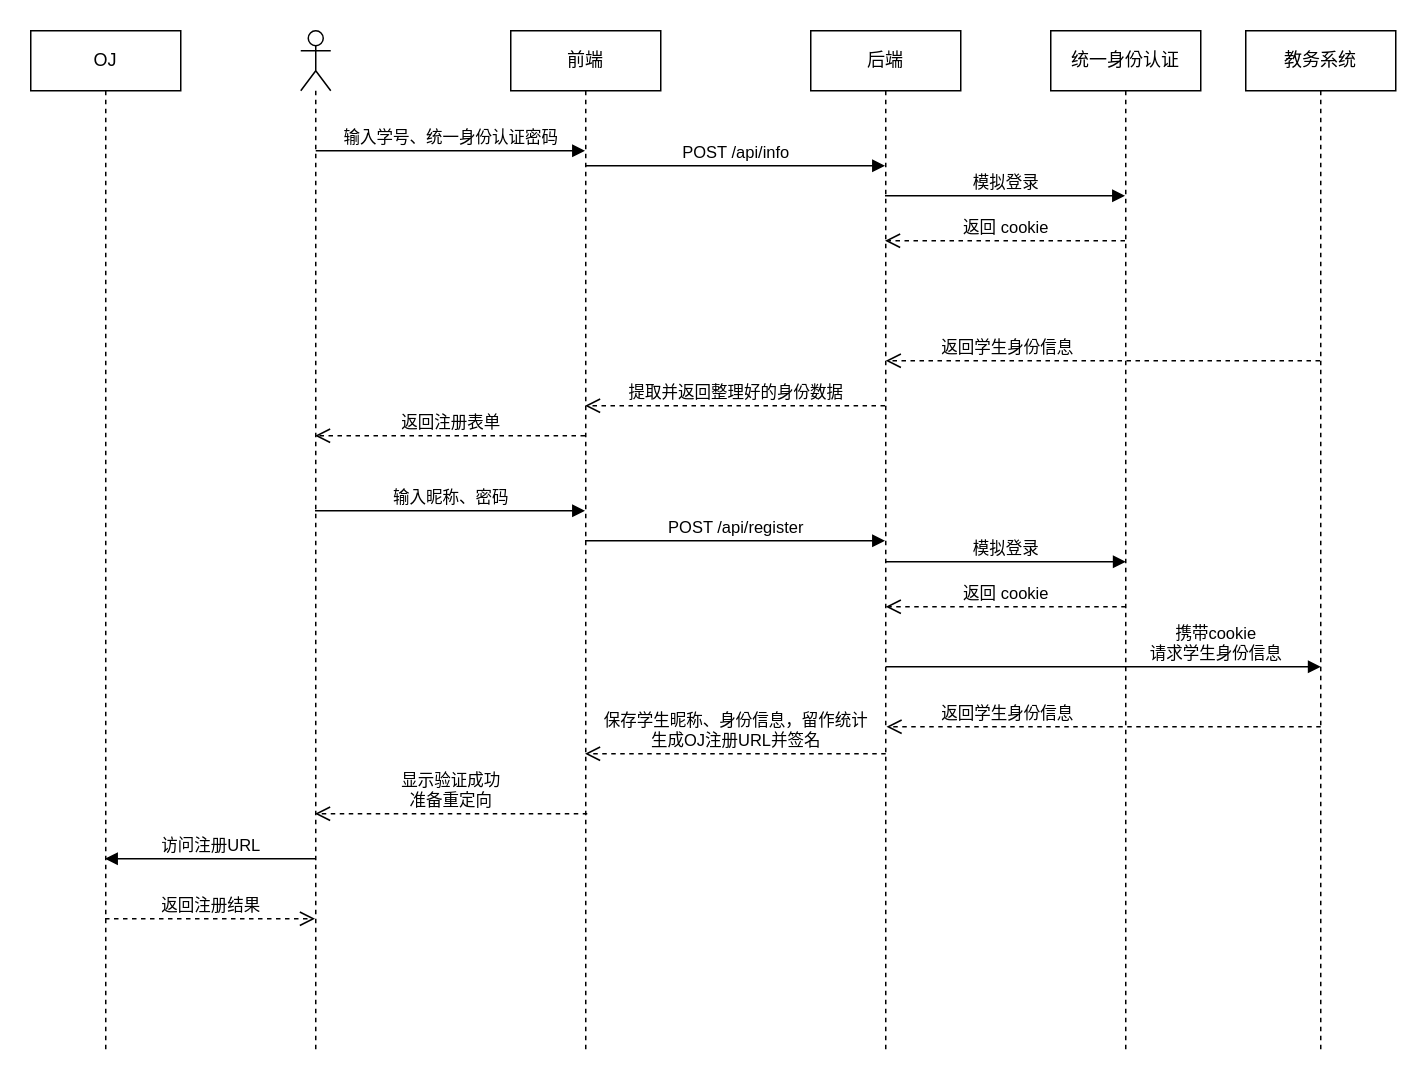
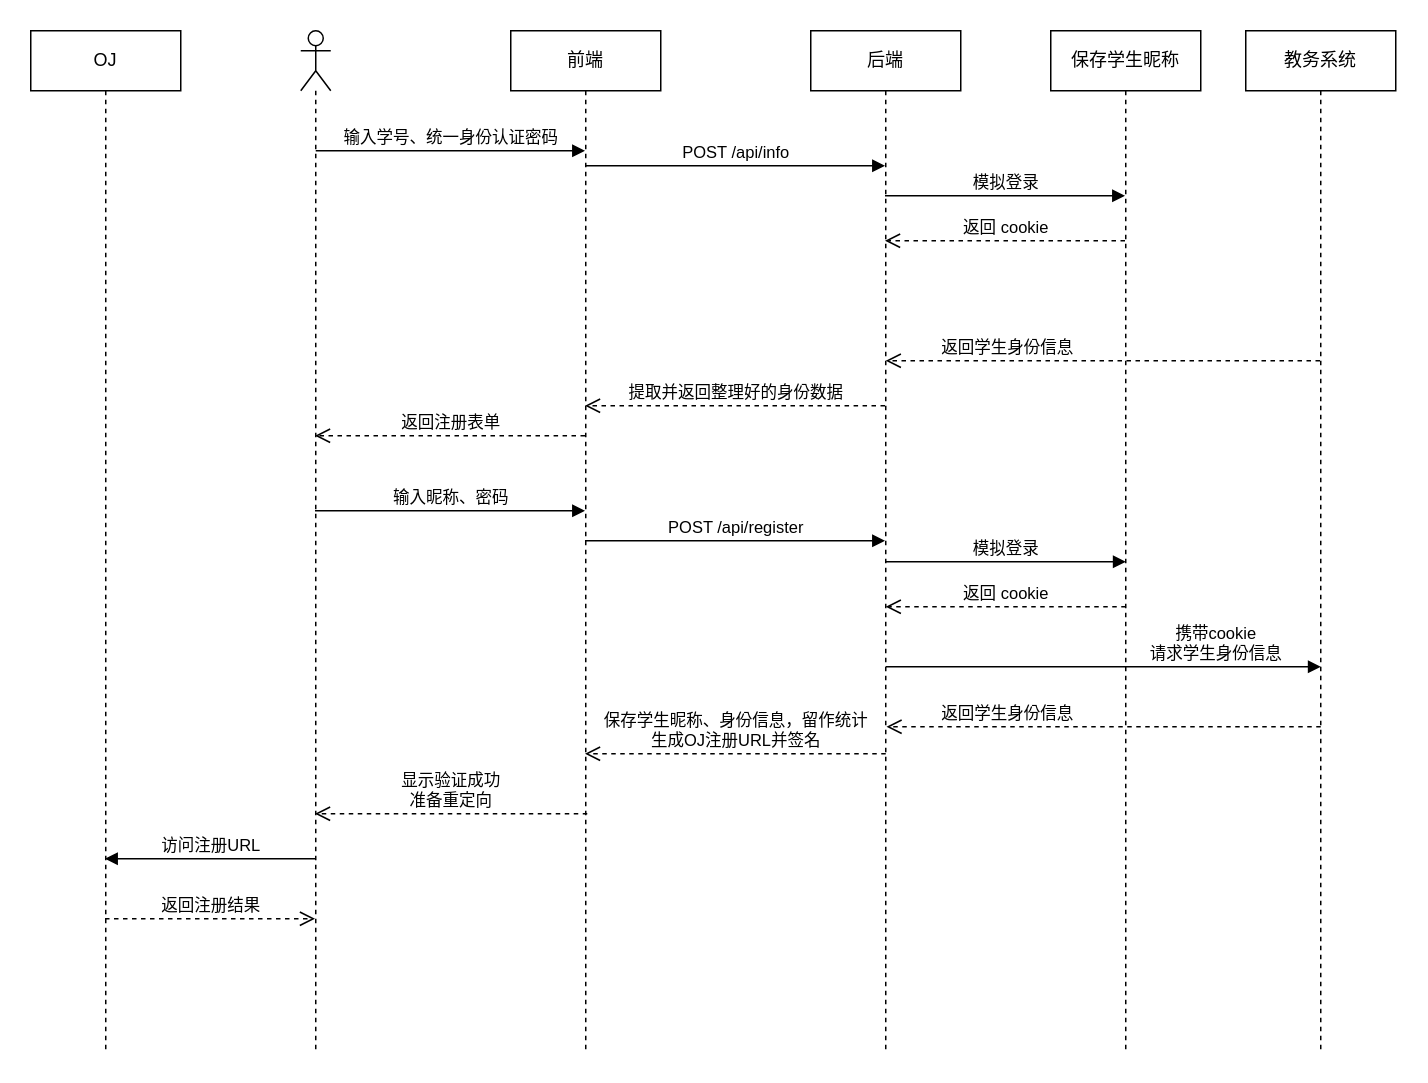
node "统一身份认证": label "统一身份认证" -> "保存学生昵称"
